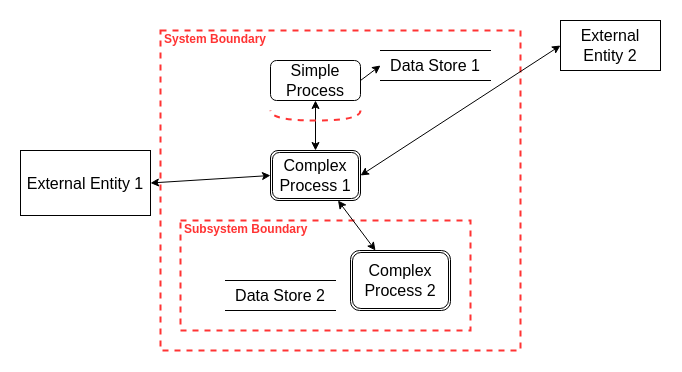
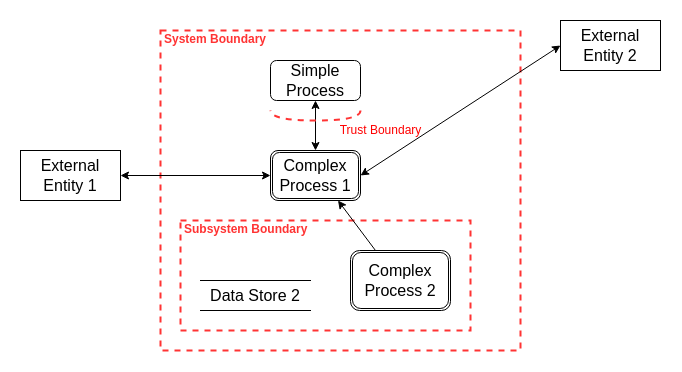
node "Data Store 1": removed
edge "Simple Process" -> "Data Store 1": removed
node "Trust Boundary": added
node "External Entity 1": size 130x65 -> 100x50
edge "Complex Process 1" -- "Complex Process 2": arrowhead classic -> none
node "Data Store 2": moved (281, 296) -> (256, 296)
